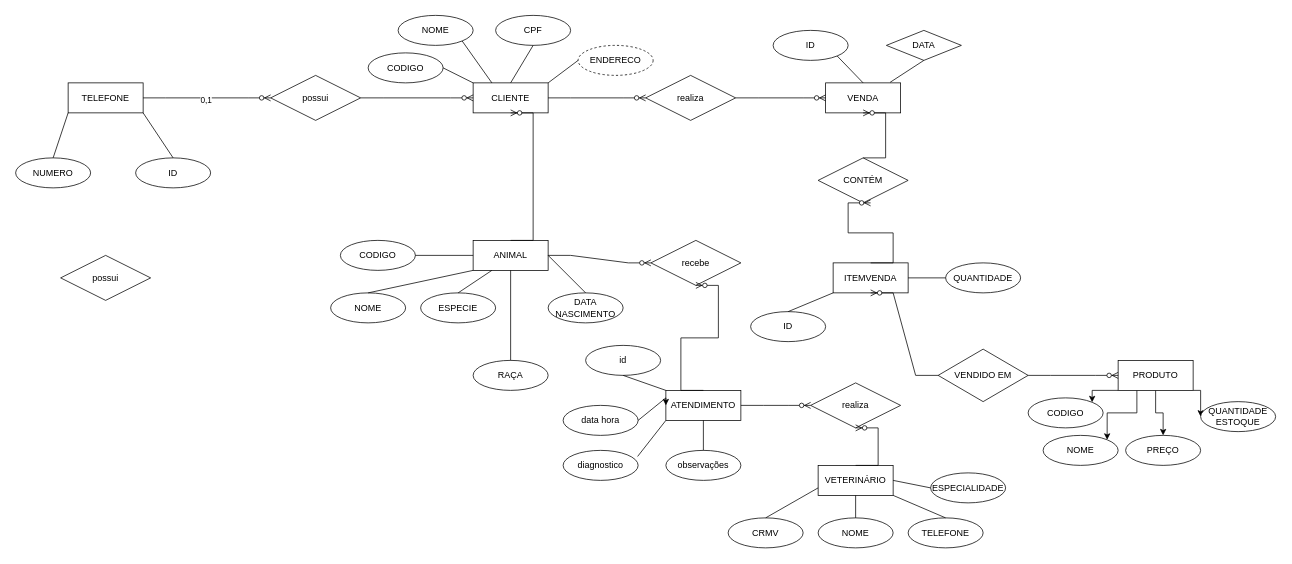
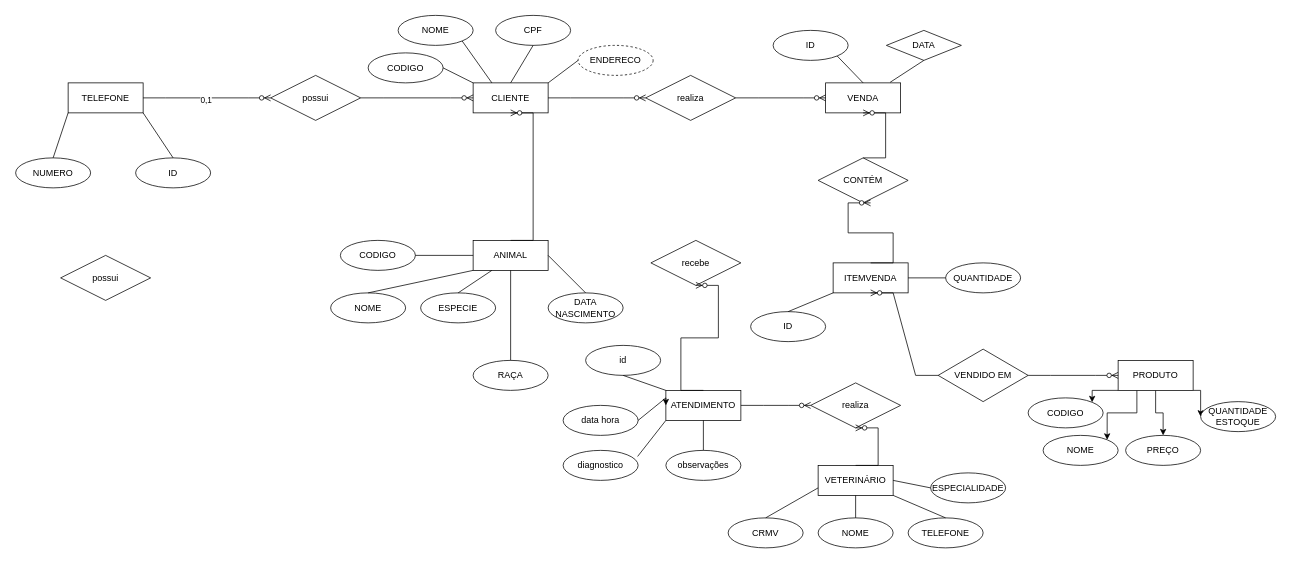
edge "ANIMAL" -> "recebe": removed
